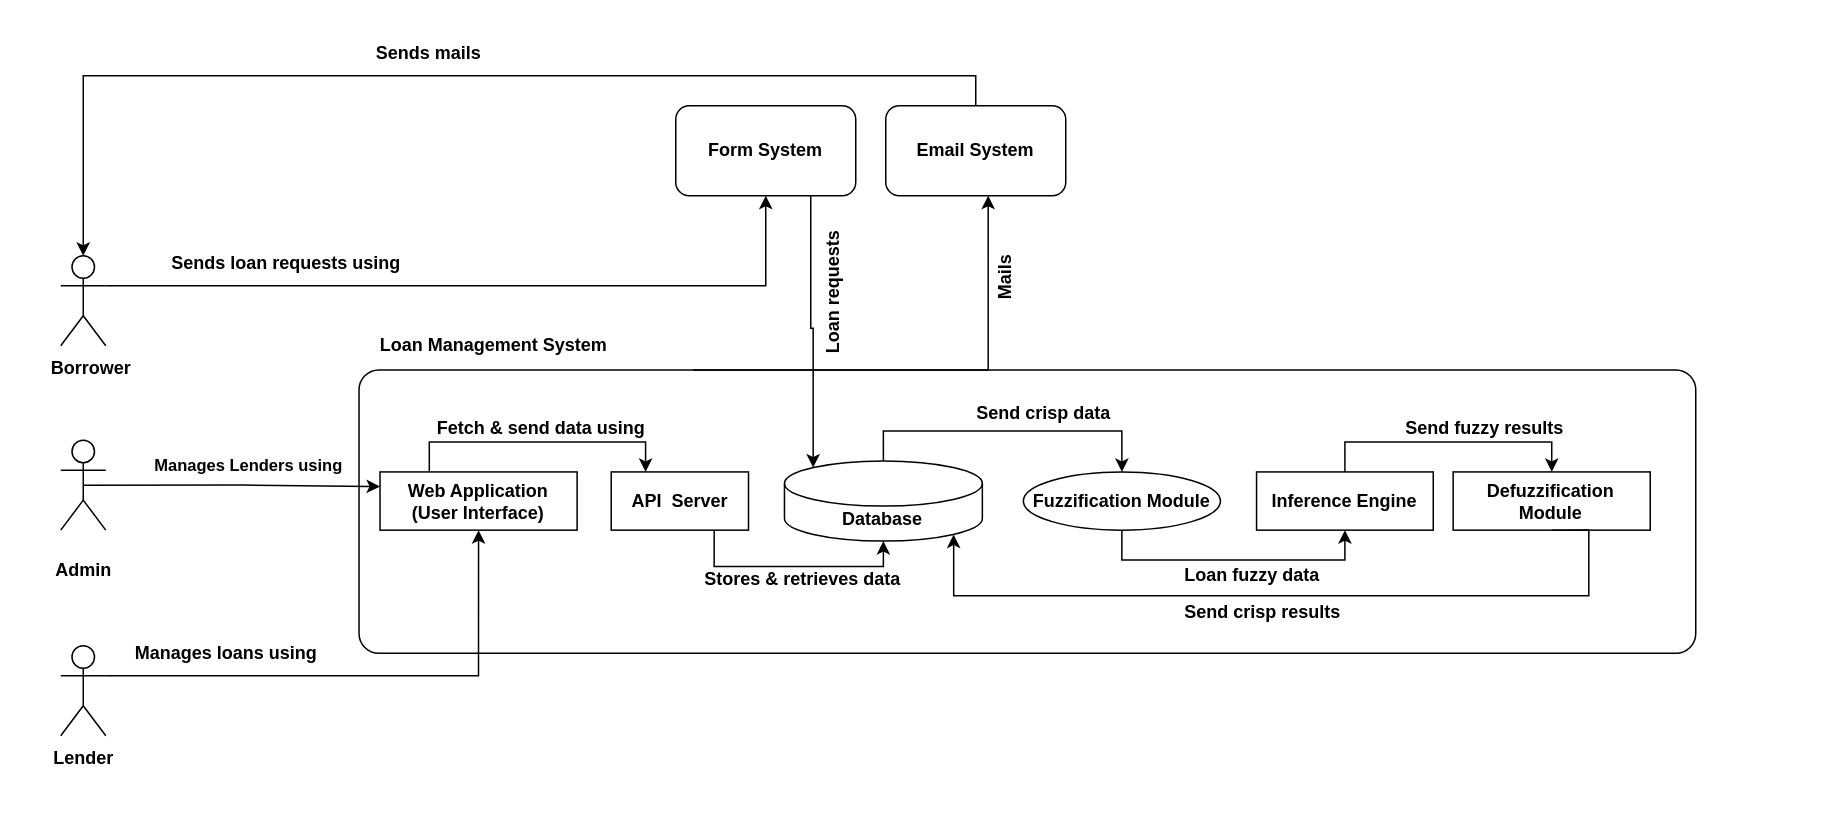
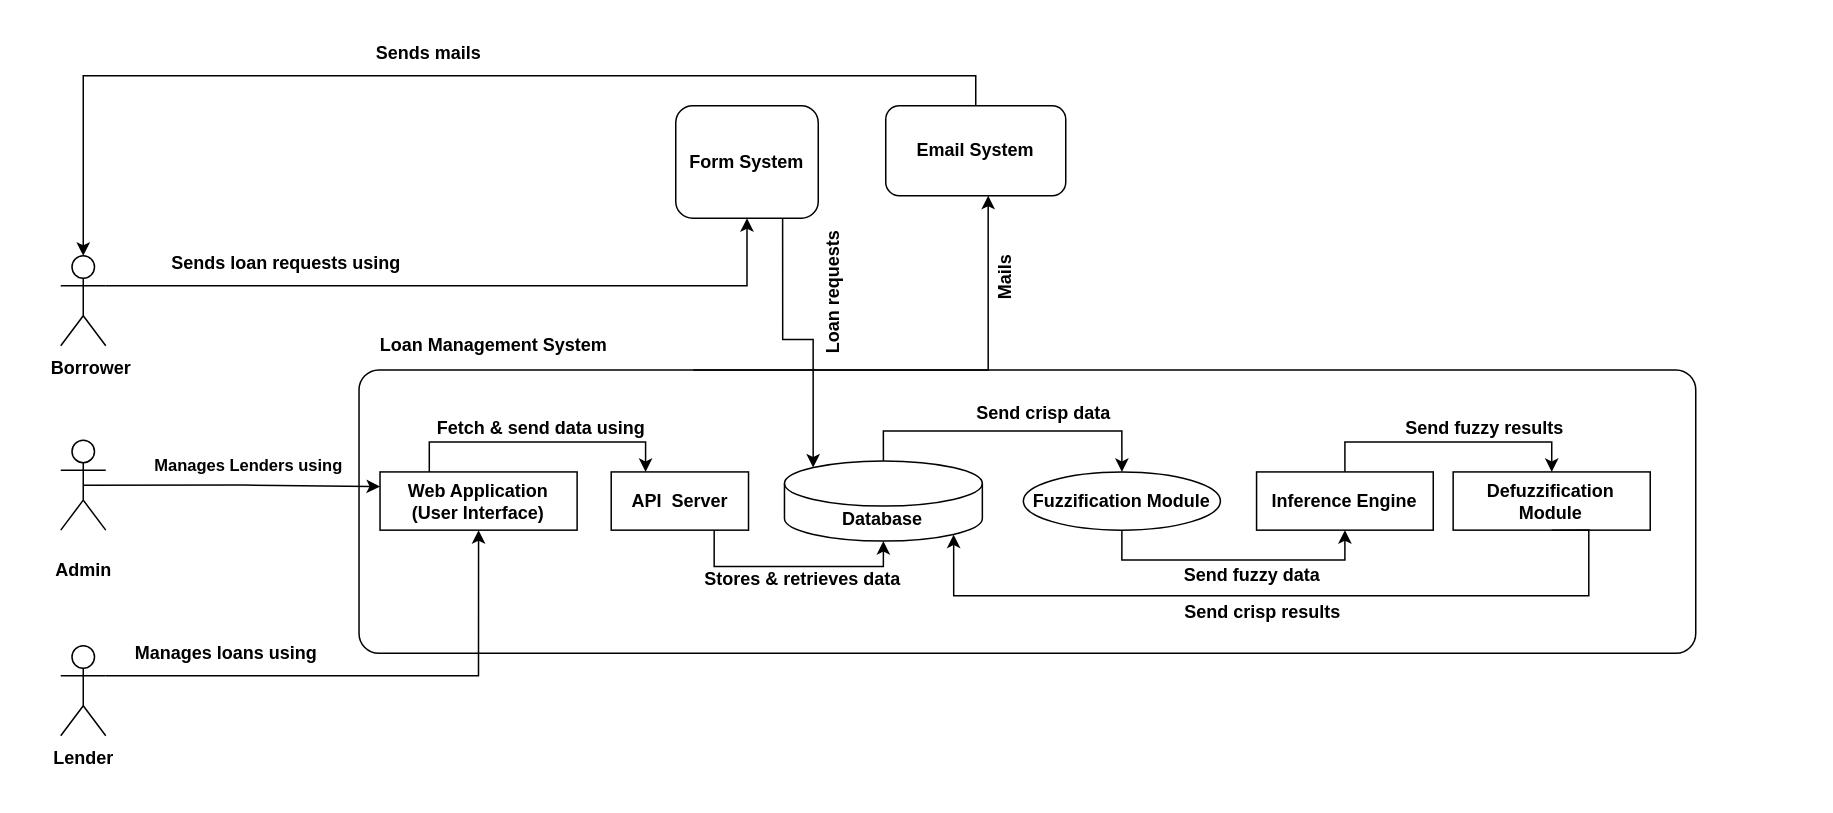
node "Form System": size 180x90 -> 143x113
node "Loan fuzzy data": label "Loan fuzzy data" -> "Send fuzzy data"
